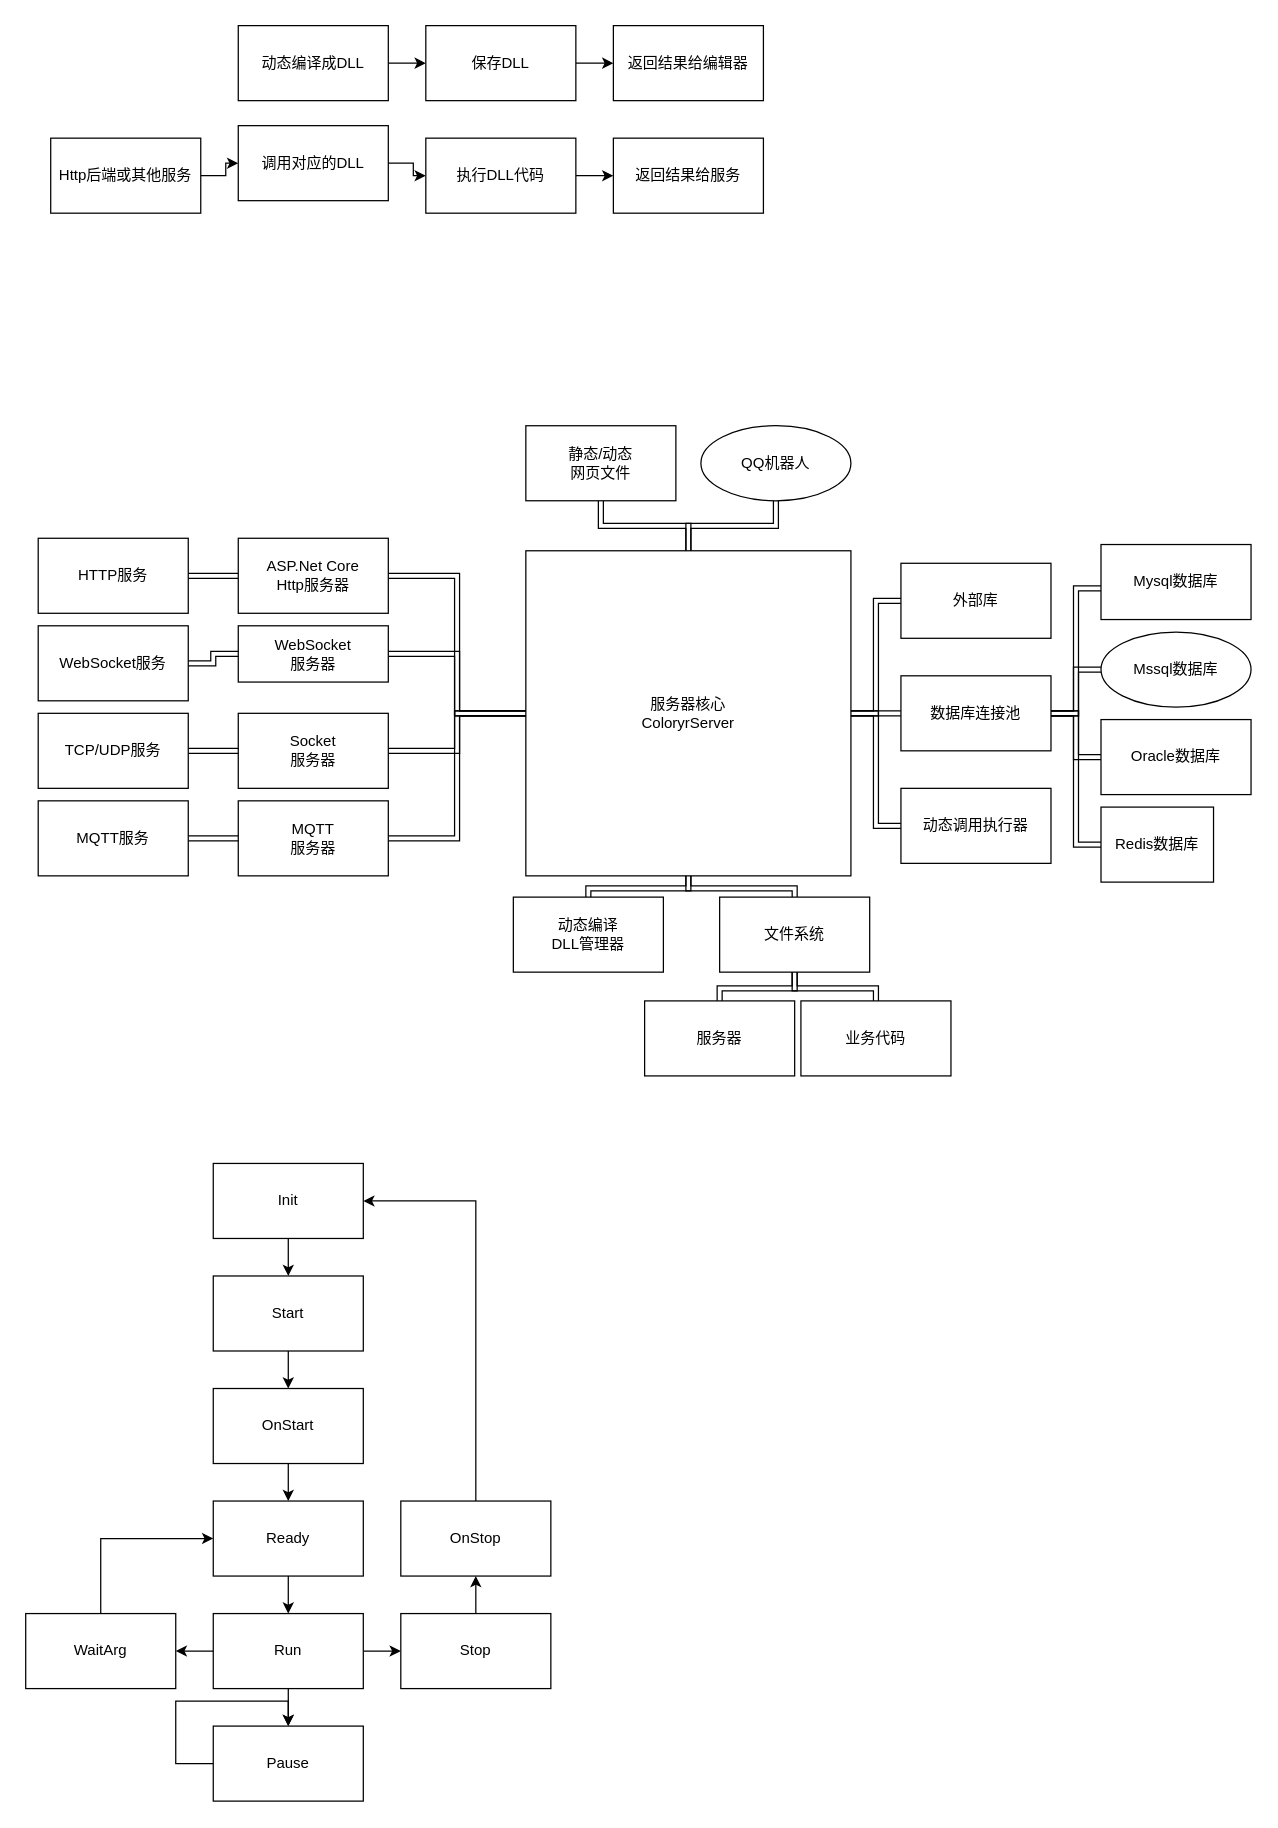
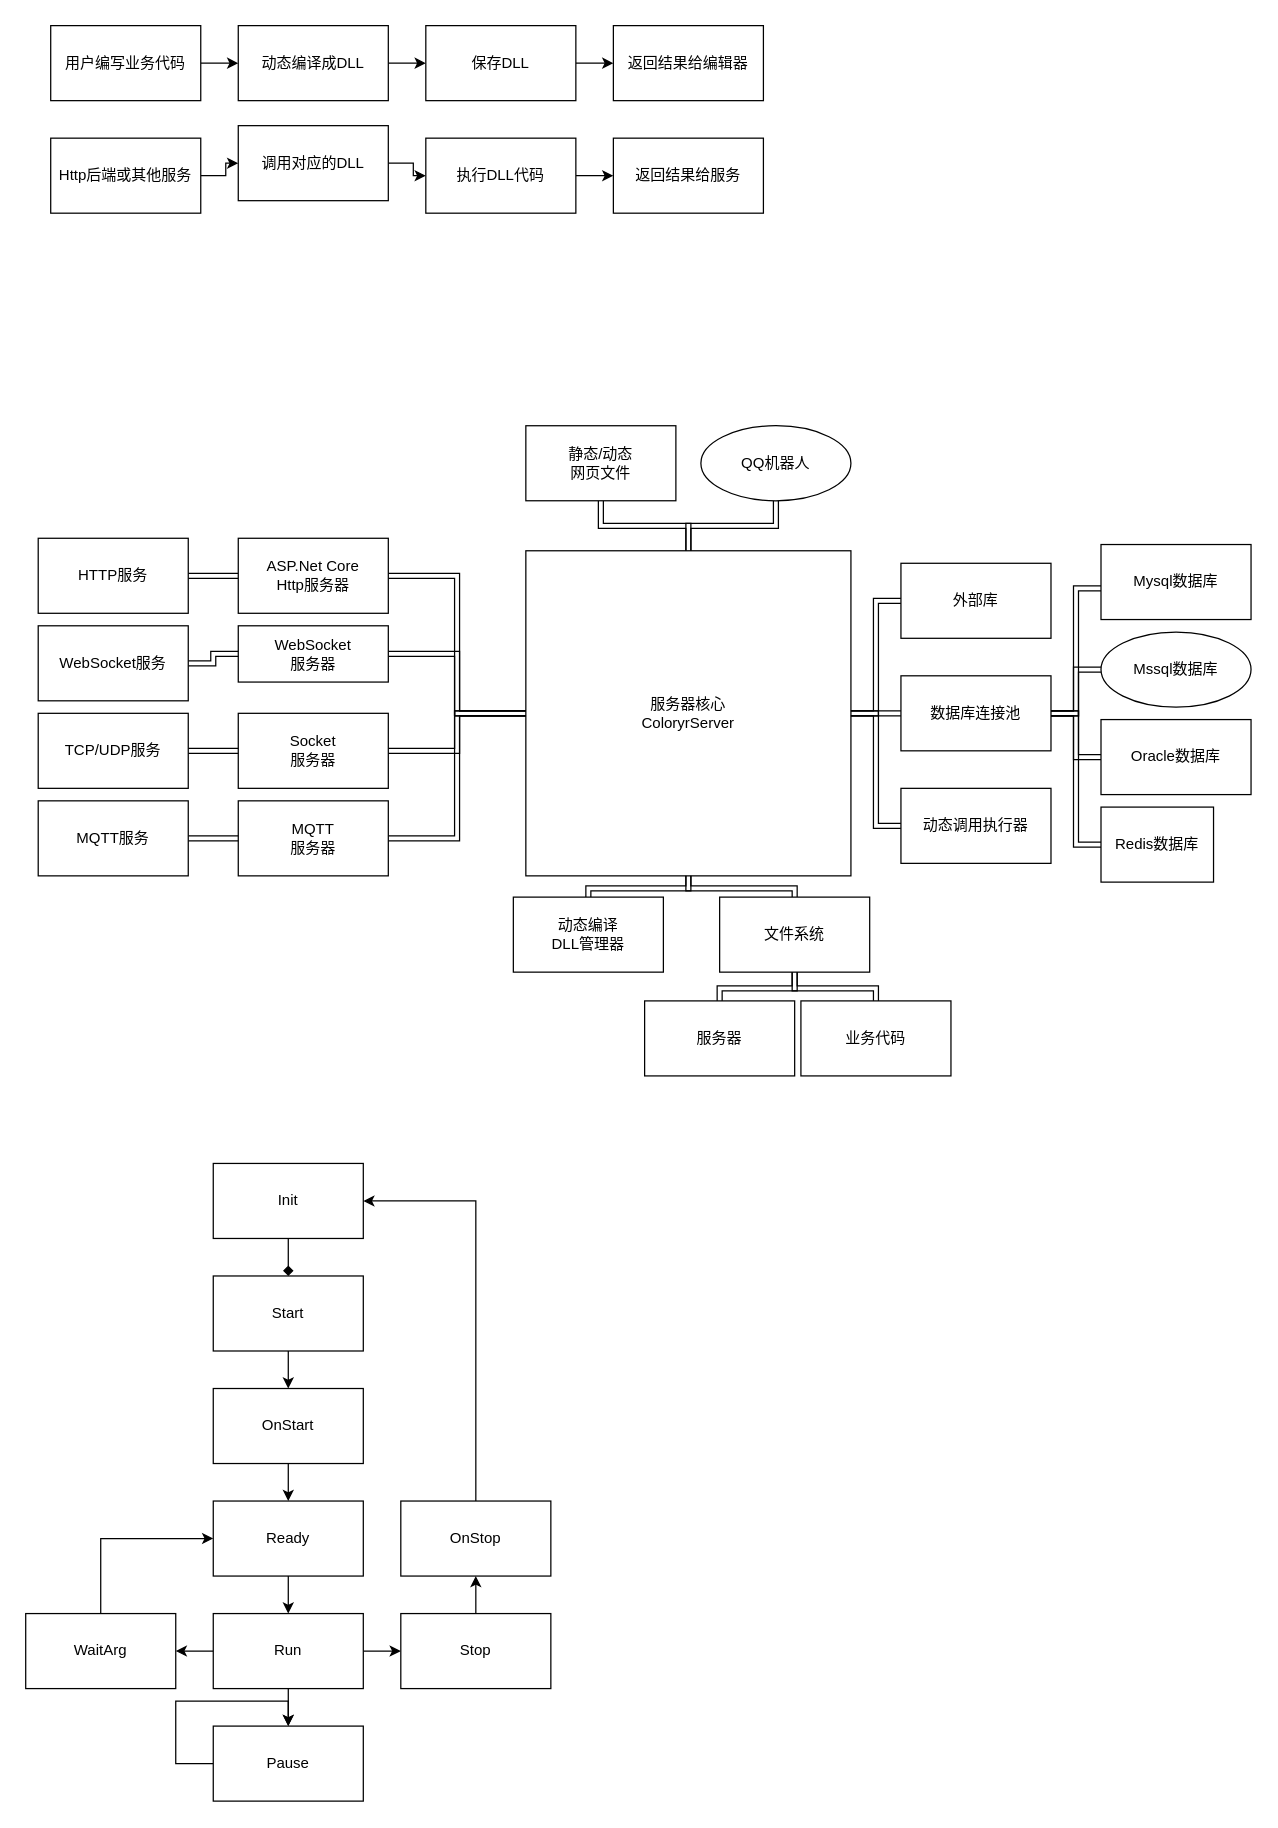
node "用户编写业务代码": added
edge "用户编写业务代码" -> "动态编译成DLL": added
edge "Init" -> "Start": arrowhead classic -> diamond
